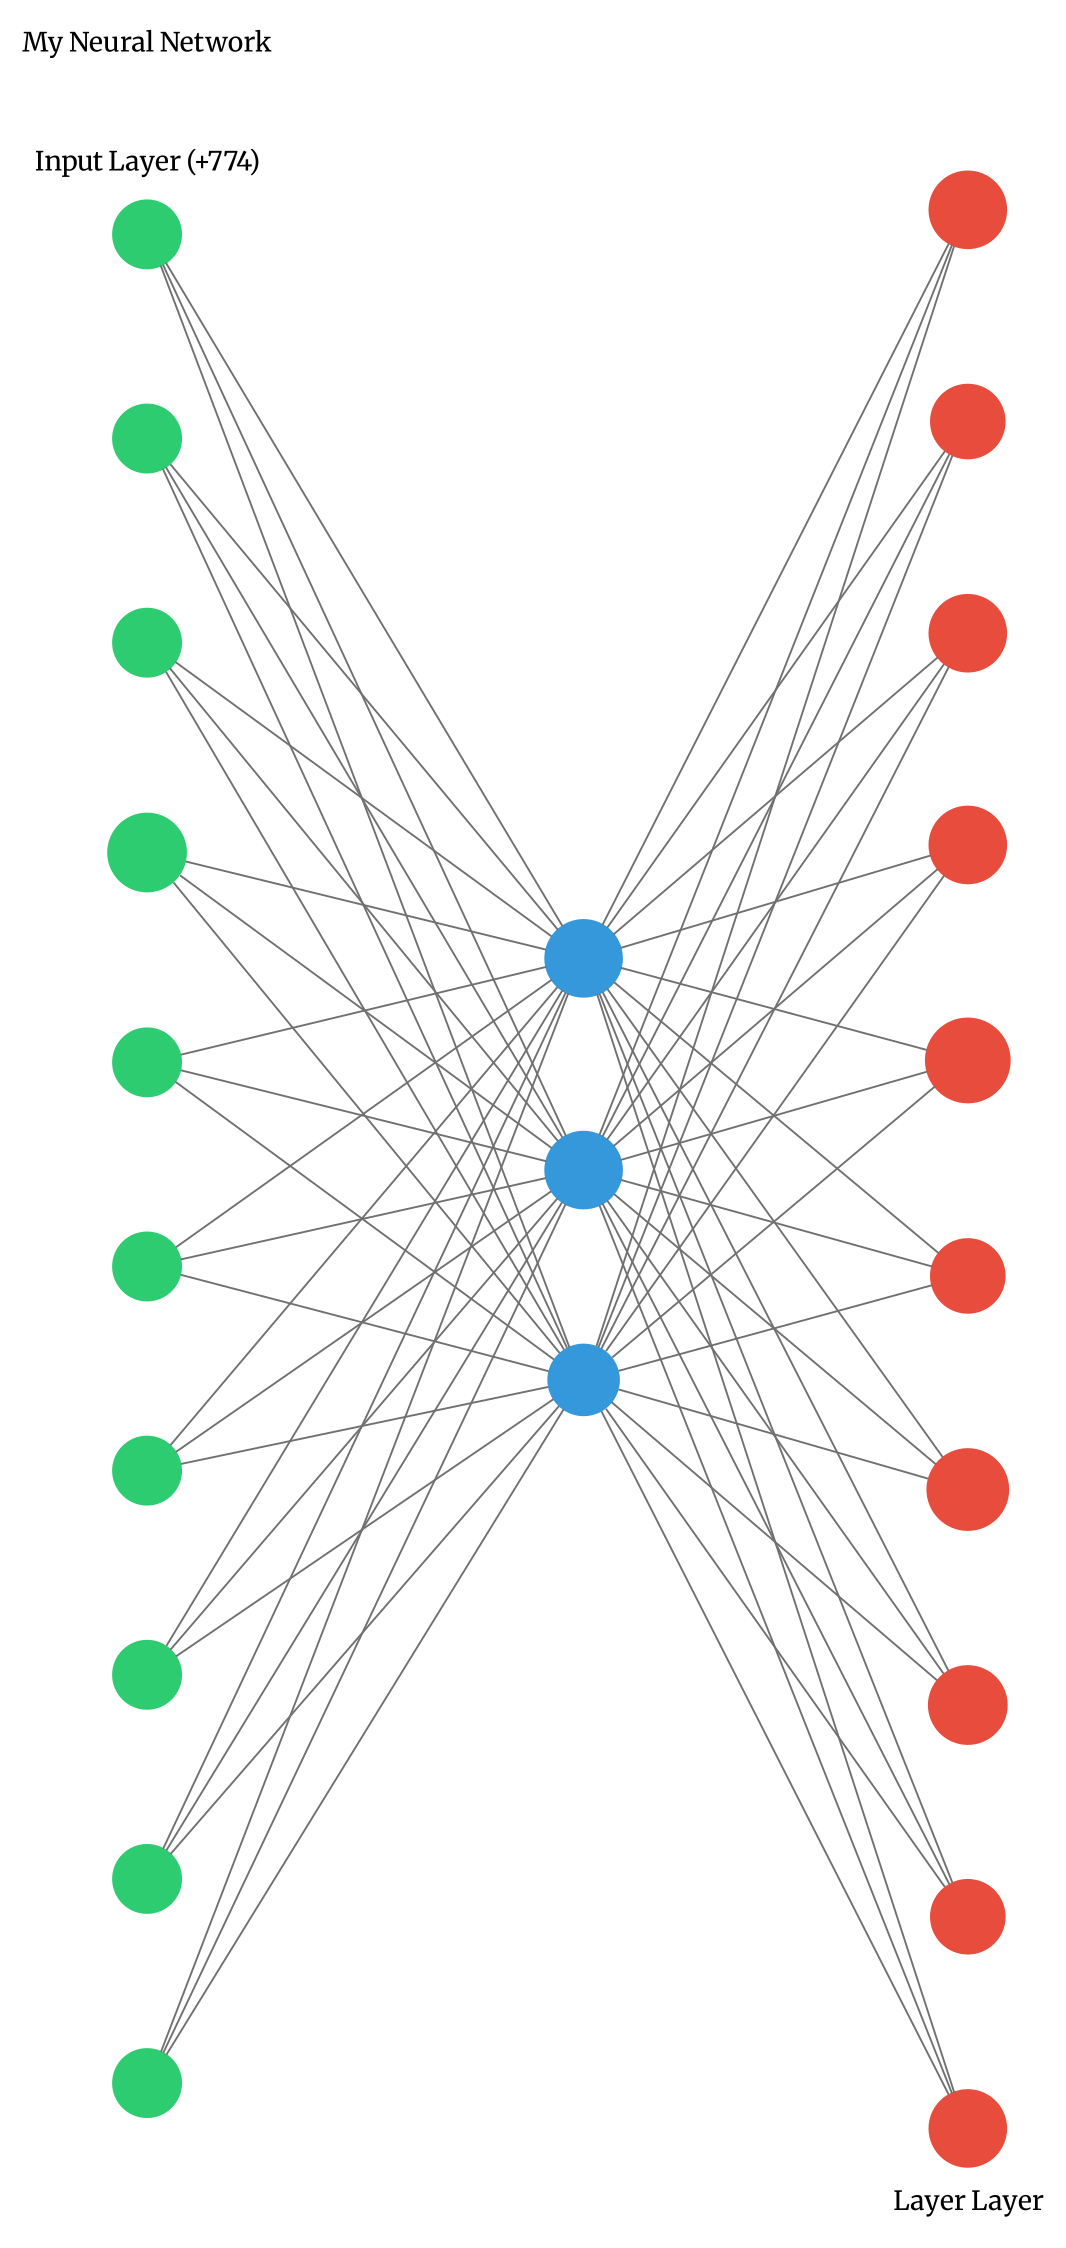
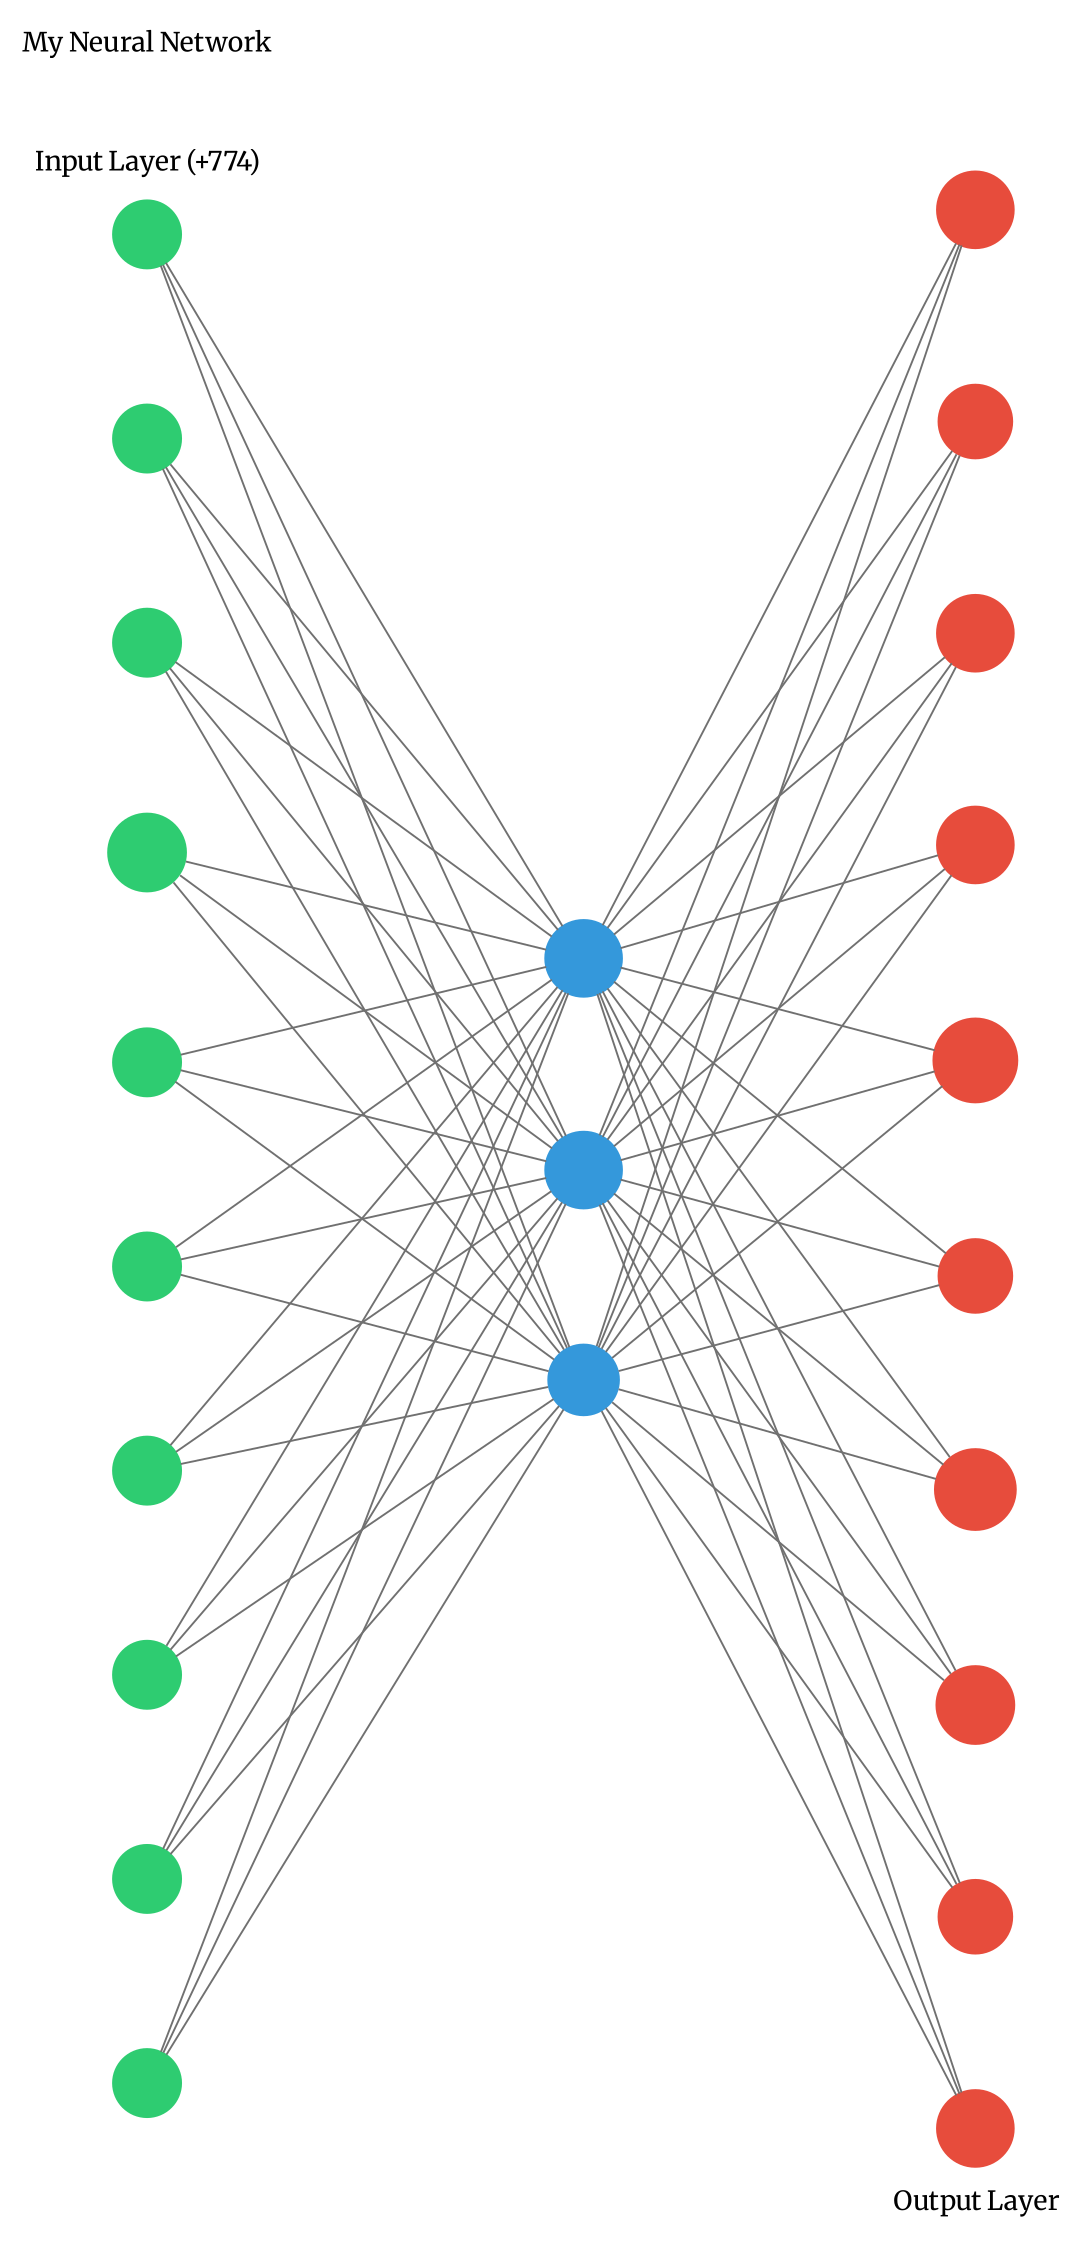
cluster "Layer Layer": label "Layer Layer" -> "Output Layer"
